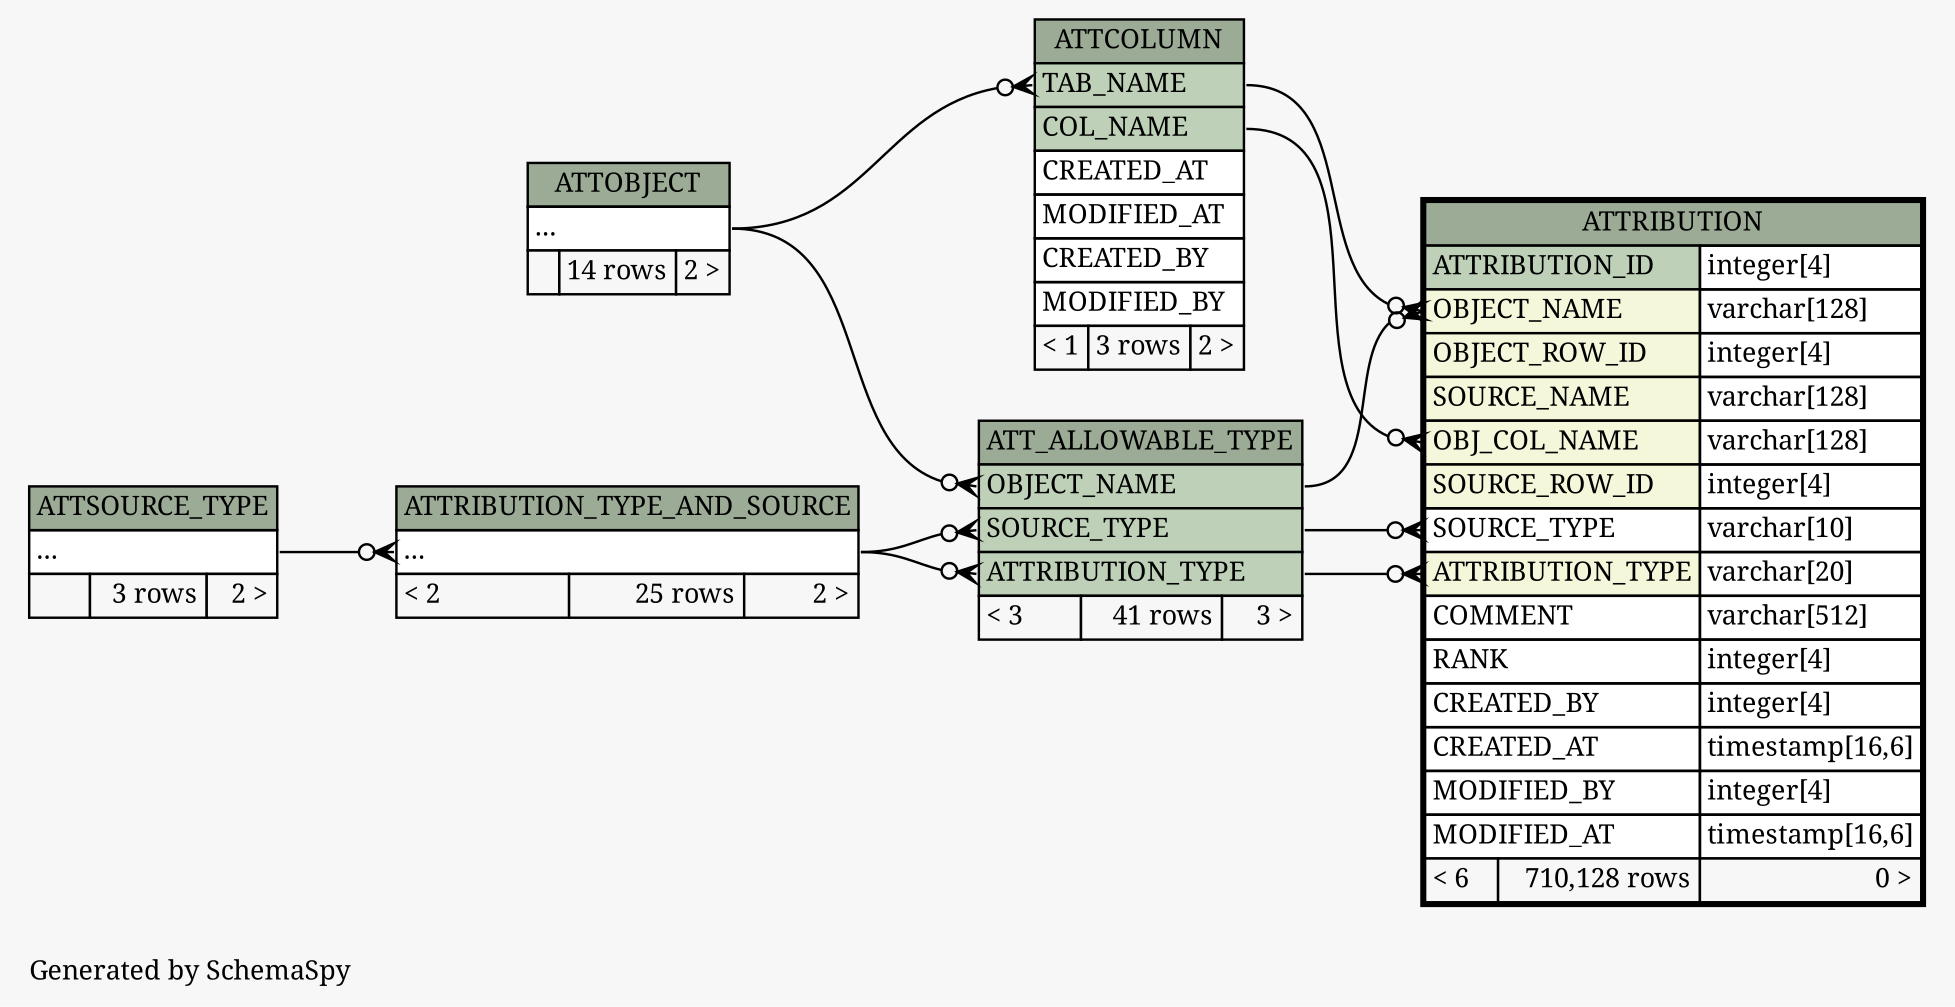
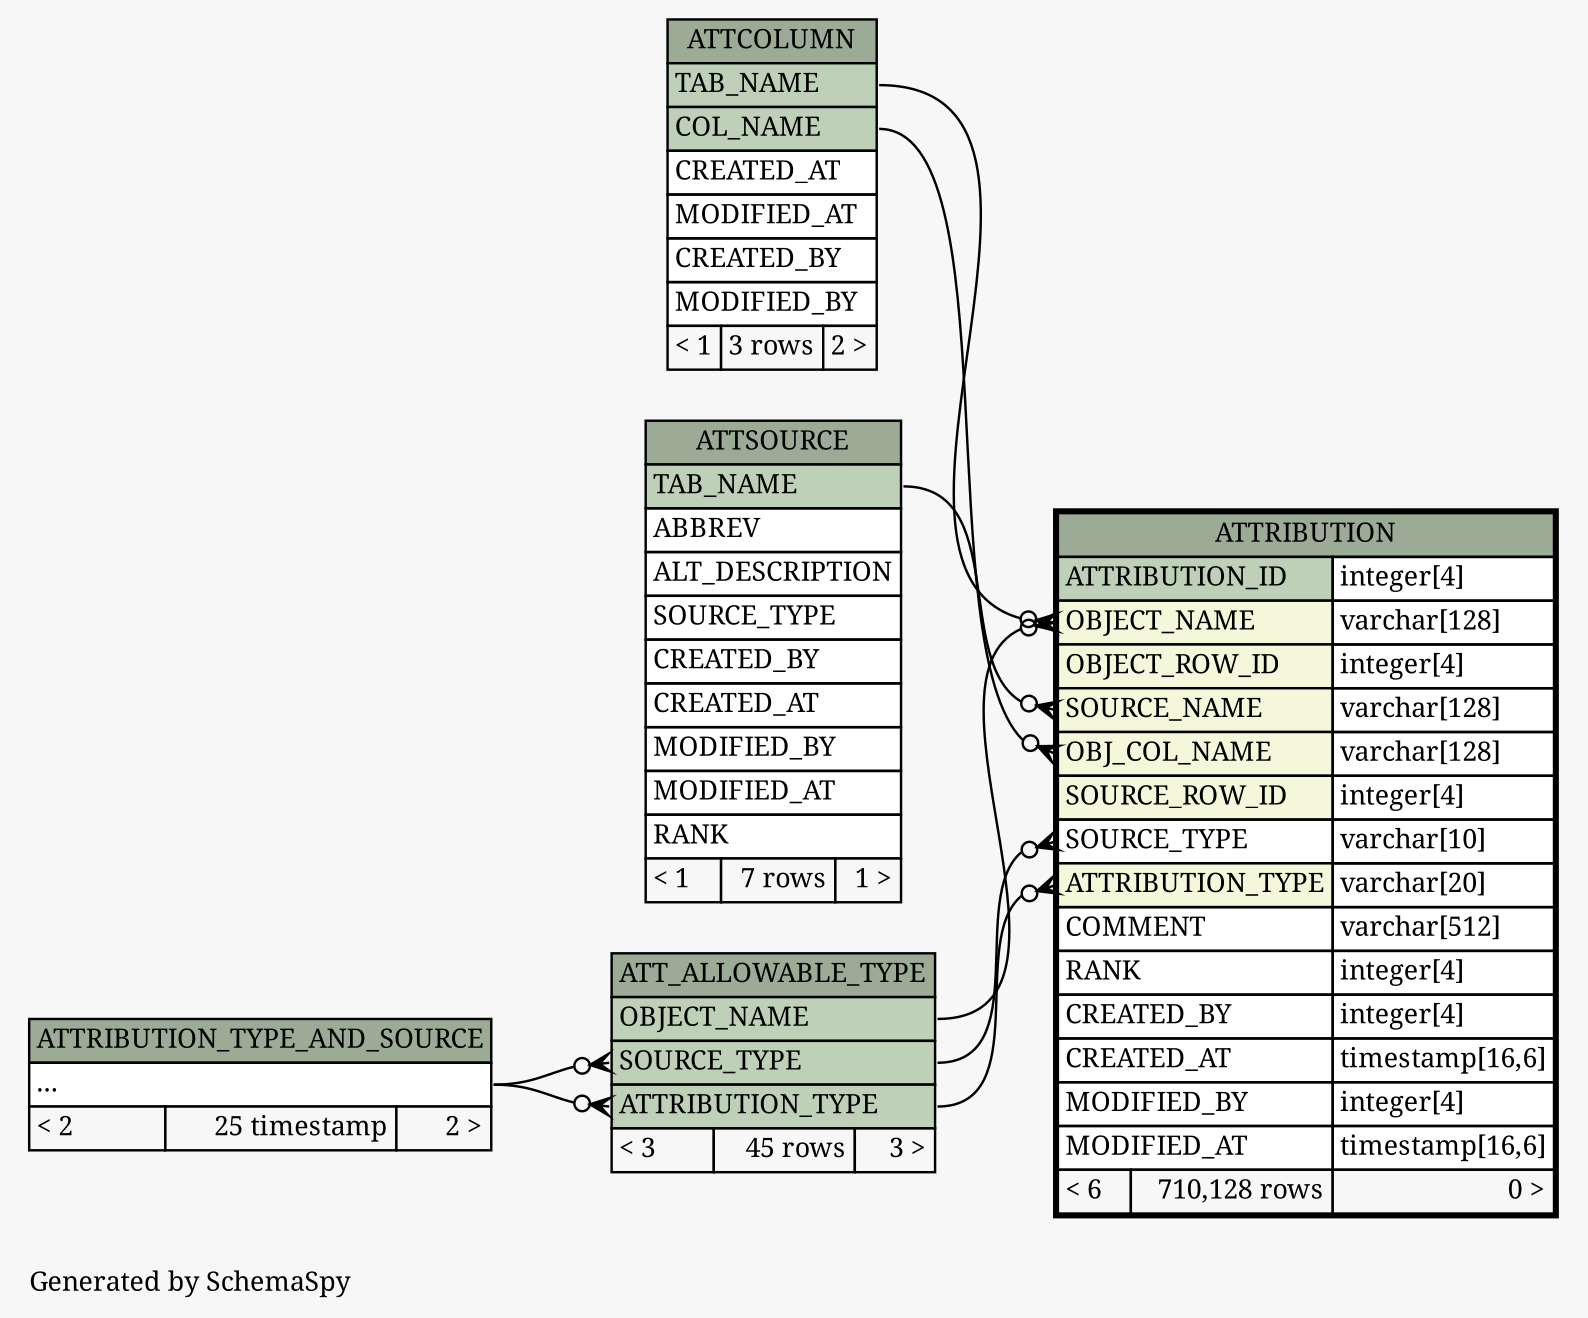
node "ATTOBJECT": removed
node "ATTSOURCE_TYPE": removed
node "ATTRIBUTION_TYPE_AND_SOURCE": text "25 rows" -> "25 timestamp"
node "ATT_ALLOWABLE_TYPE": text "41 rows" -> "45 rows"
node "ATTSOURCE": added
